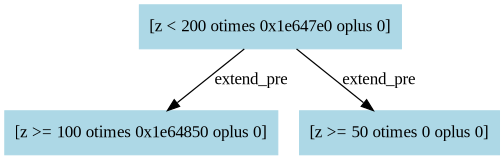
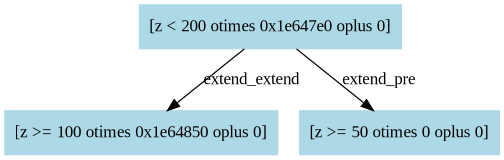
edge "[z < 200 otimes 0x1e647e0 oplus 0]" -> "[z >= 100 otimes 0x1e64850 oplus 0]": label "extend_pre" -> "extend_extend"
